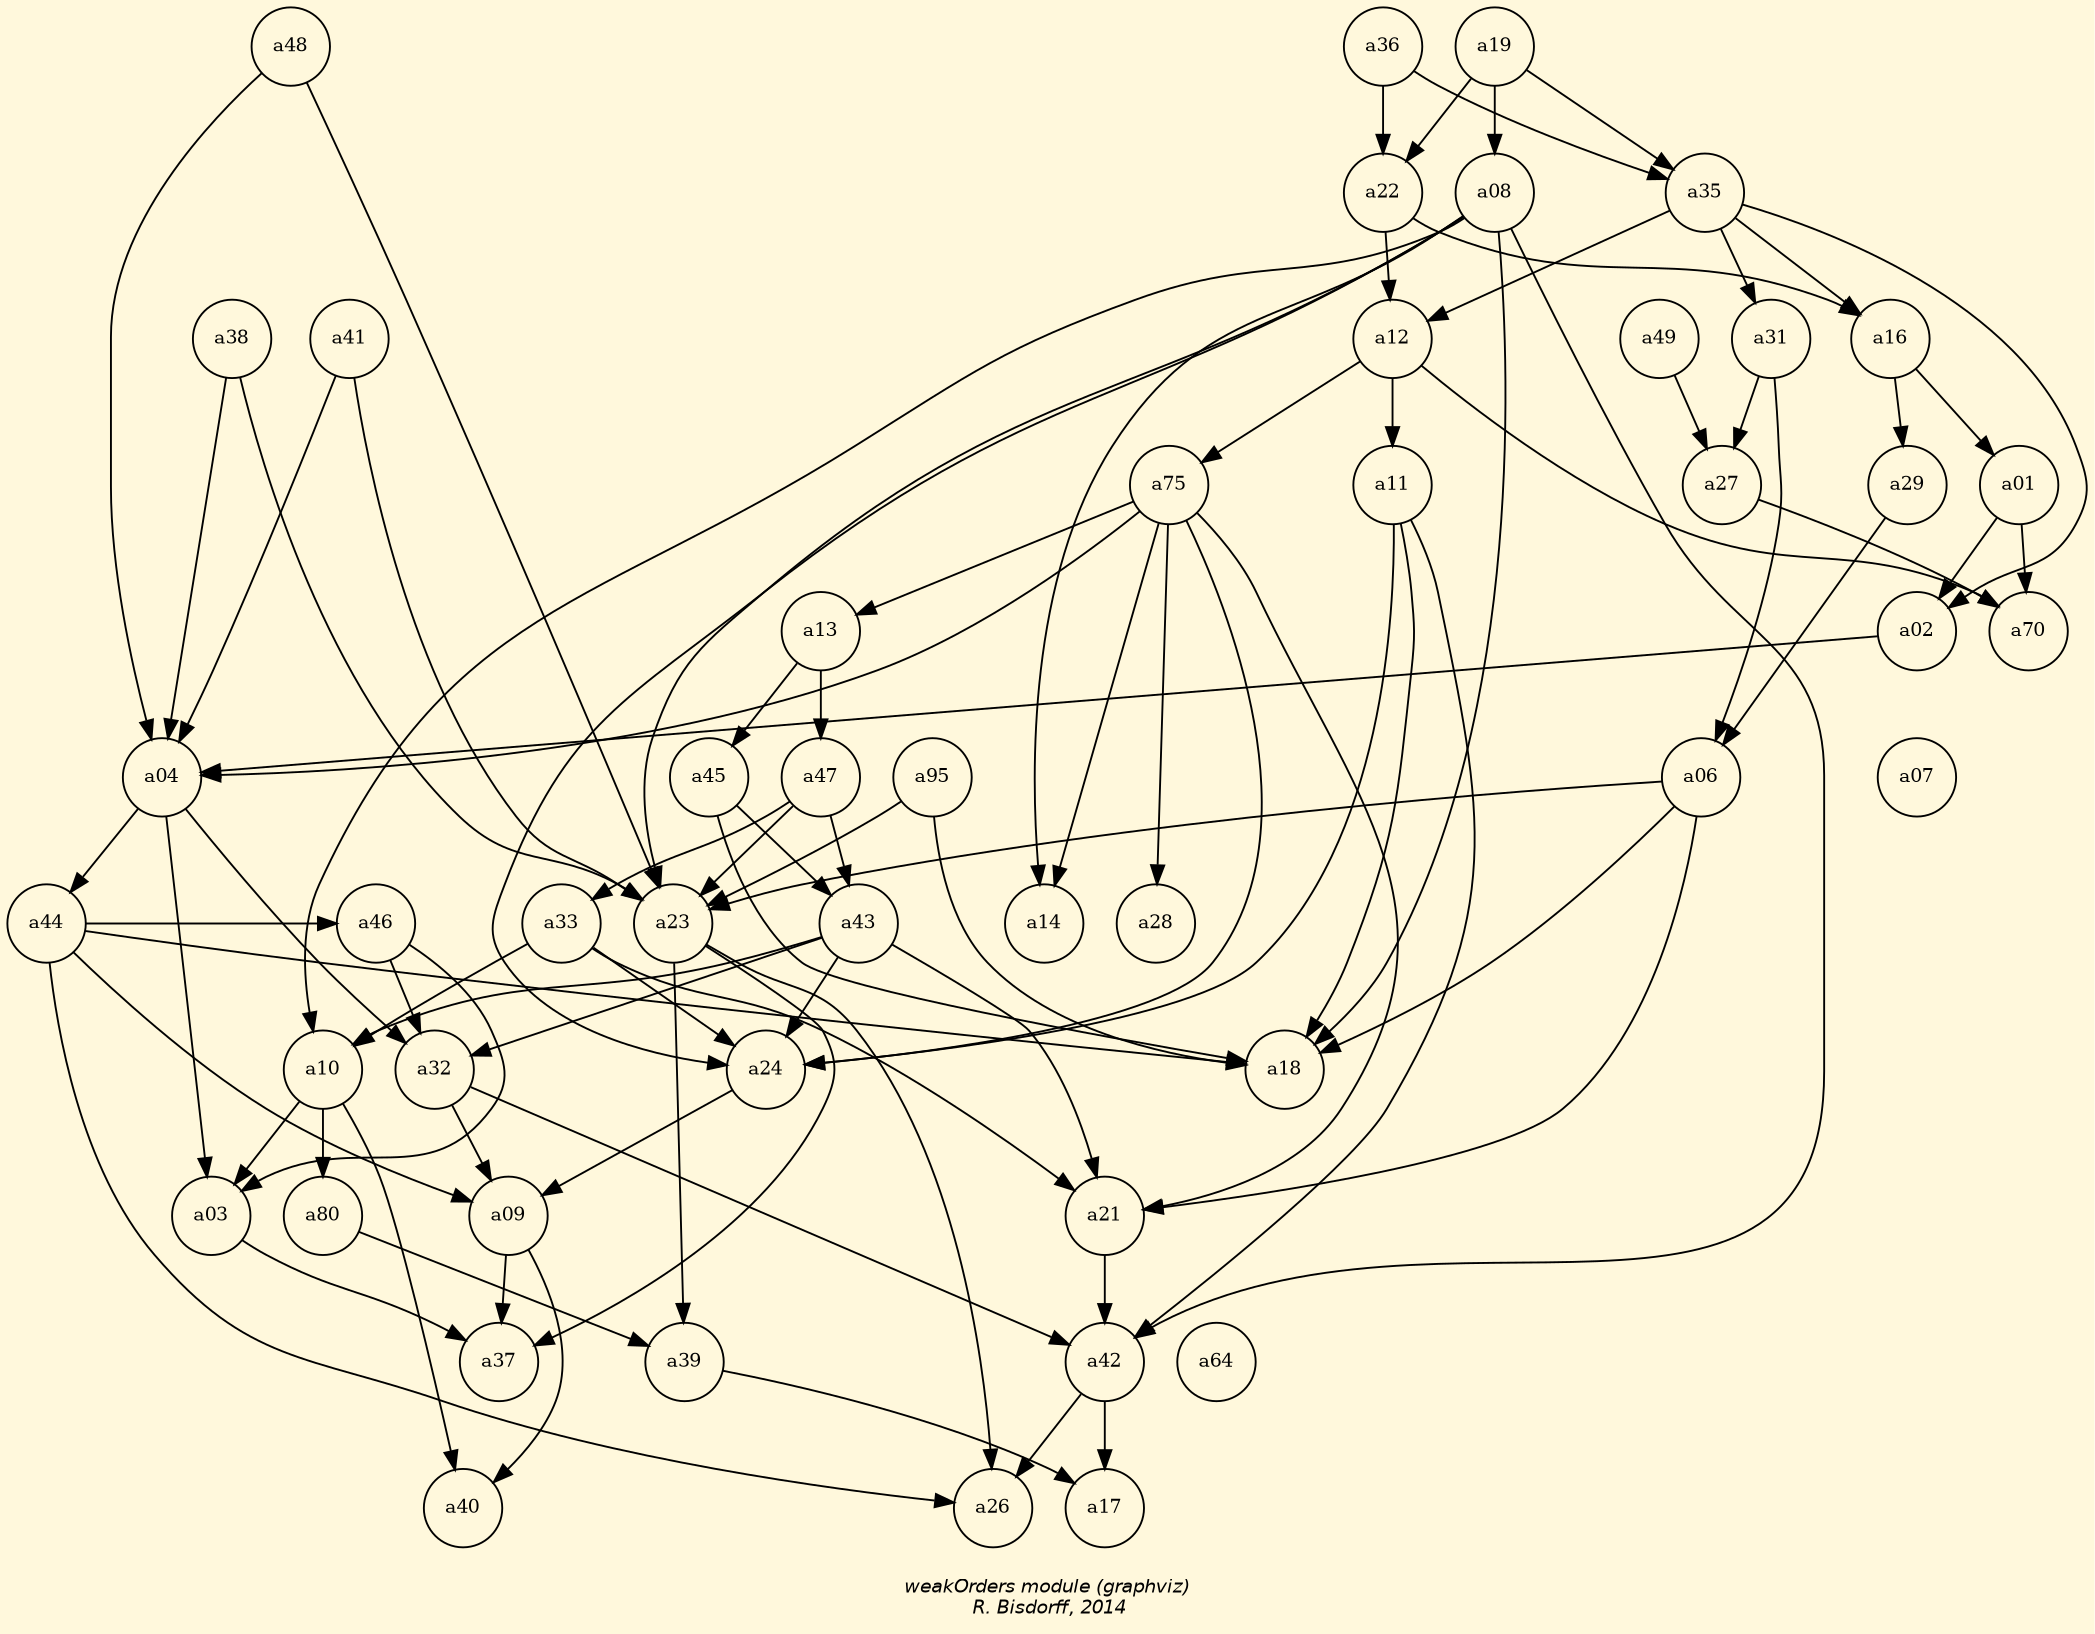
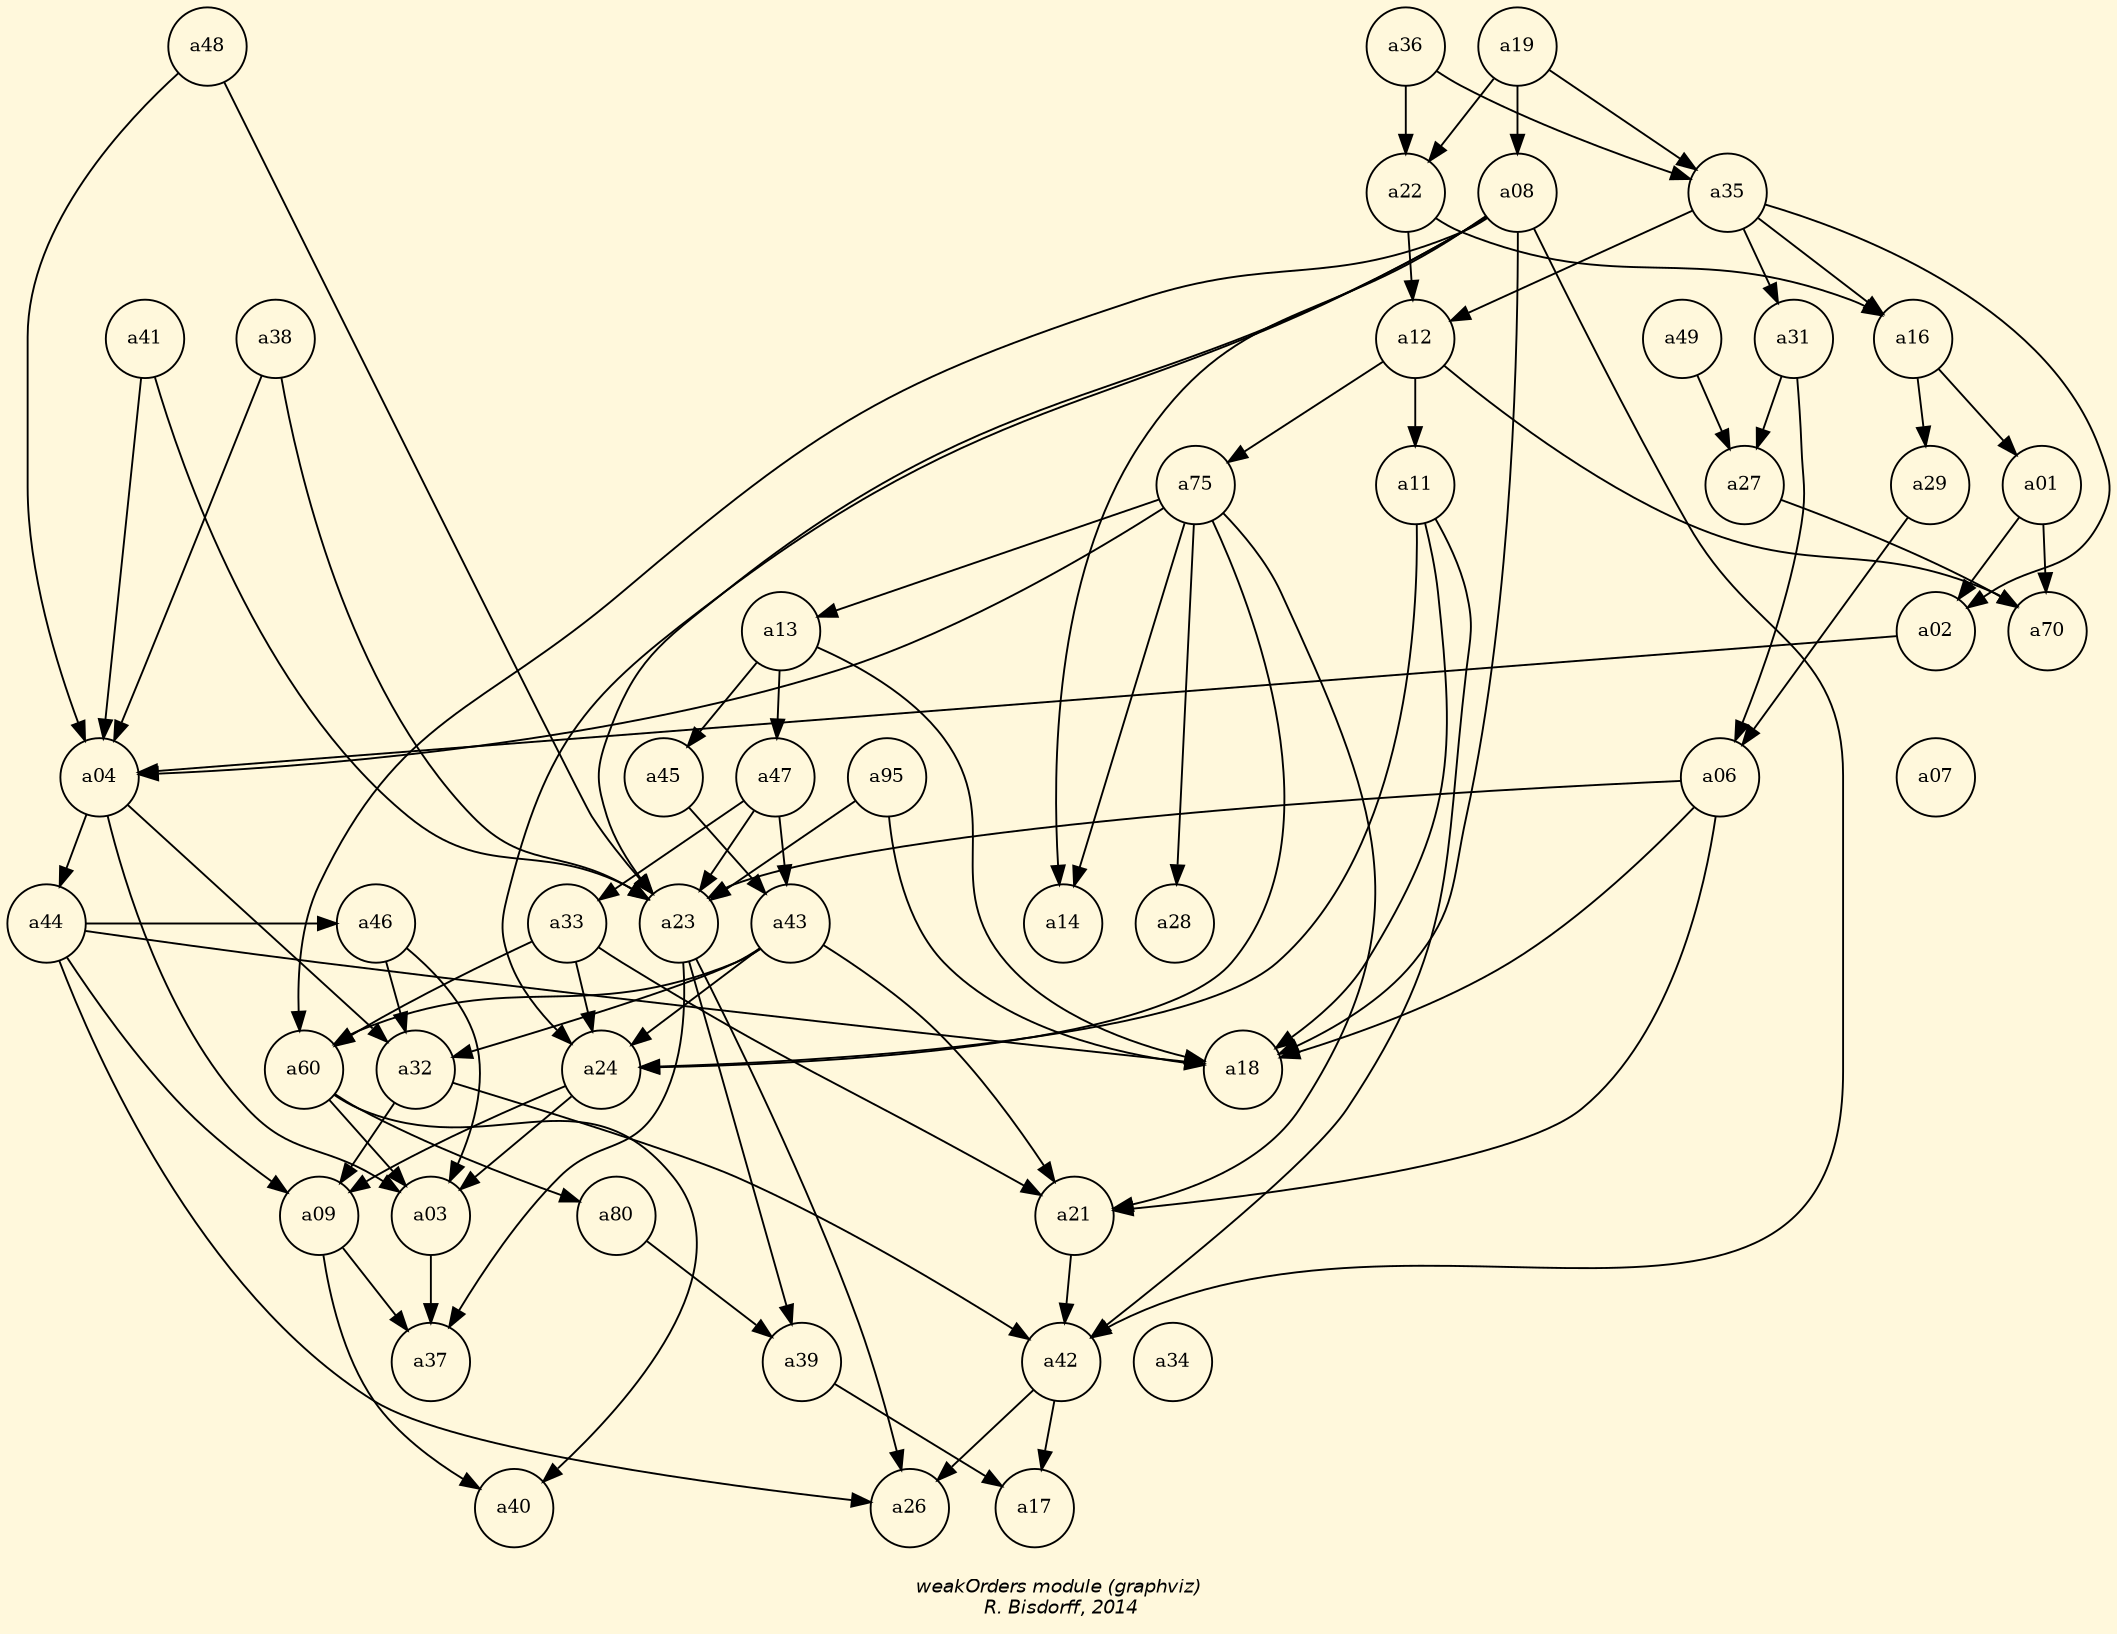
edge "a45" -> "a18": now "a13" -> "a18"
node "a10": label "a10" -> "a60"
edge "a24" -> "a03": added
node "a64": label "a64" -> "a34"
